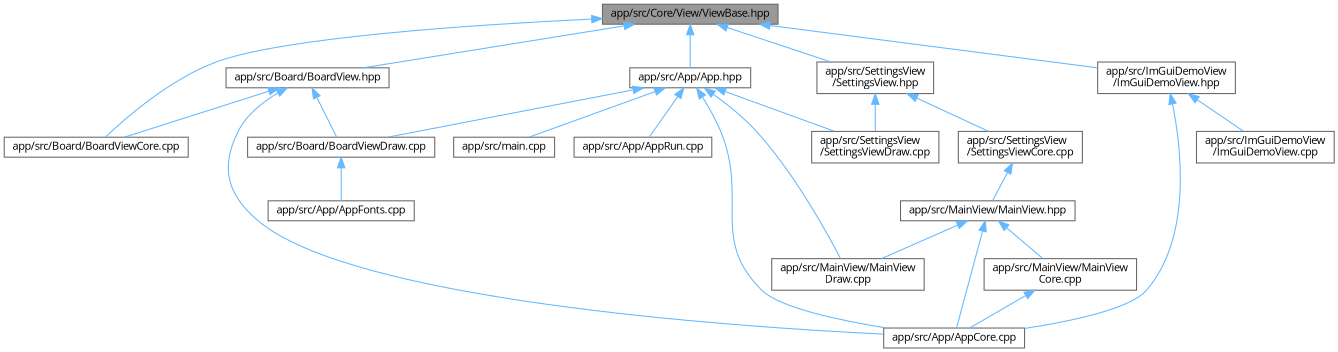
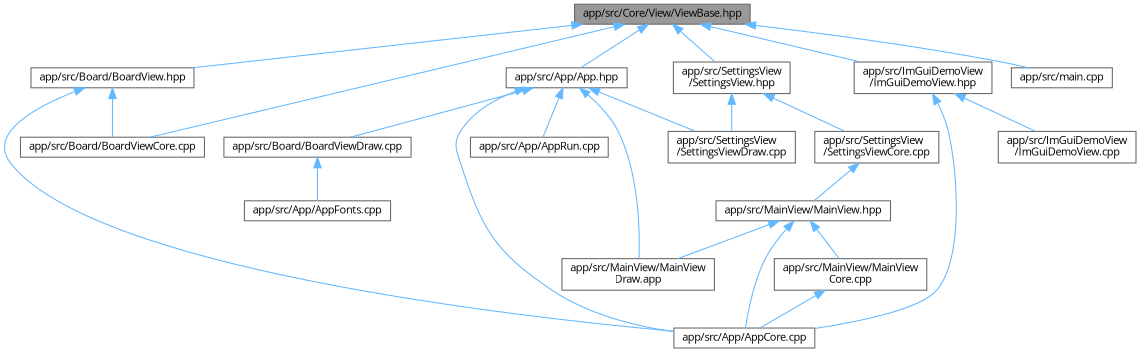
edge "app/src/main.cpp" -> "app/src/App/App.hpp": now "app/src/main.cpp" -> "app/src/Core/View/ViewBase.hpp"
edge "app/src/Board/BoardViewDraw.cpp" -> "app/src/Board/BoardView.hpp": removed
node "app/src/MainView/MainView Draw.cpp": label "app/src/MainView/MainView Draw.cpp" -> "app/src/MainView/MainView Draw.app"
